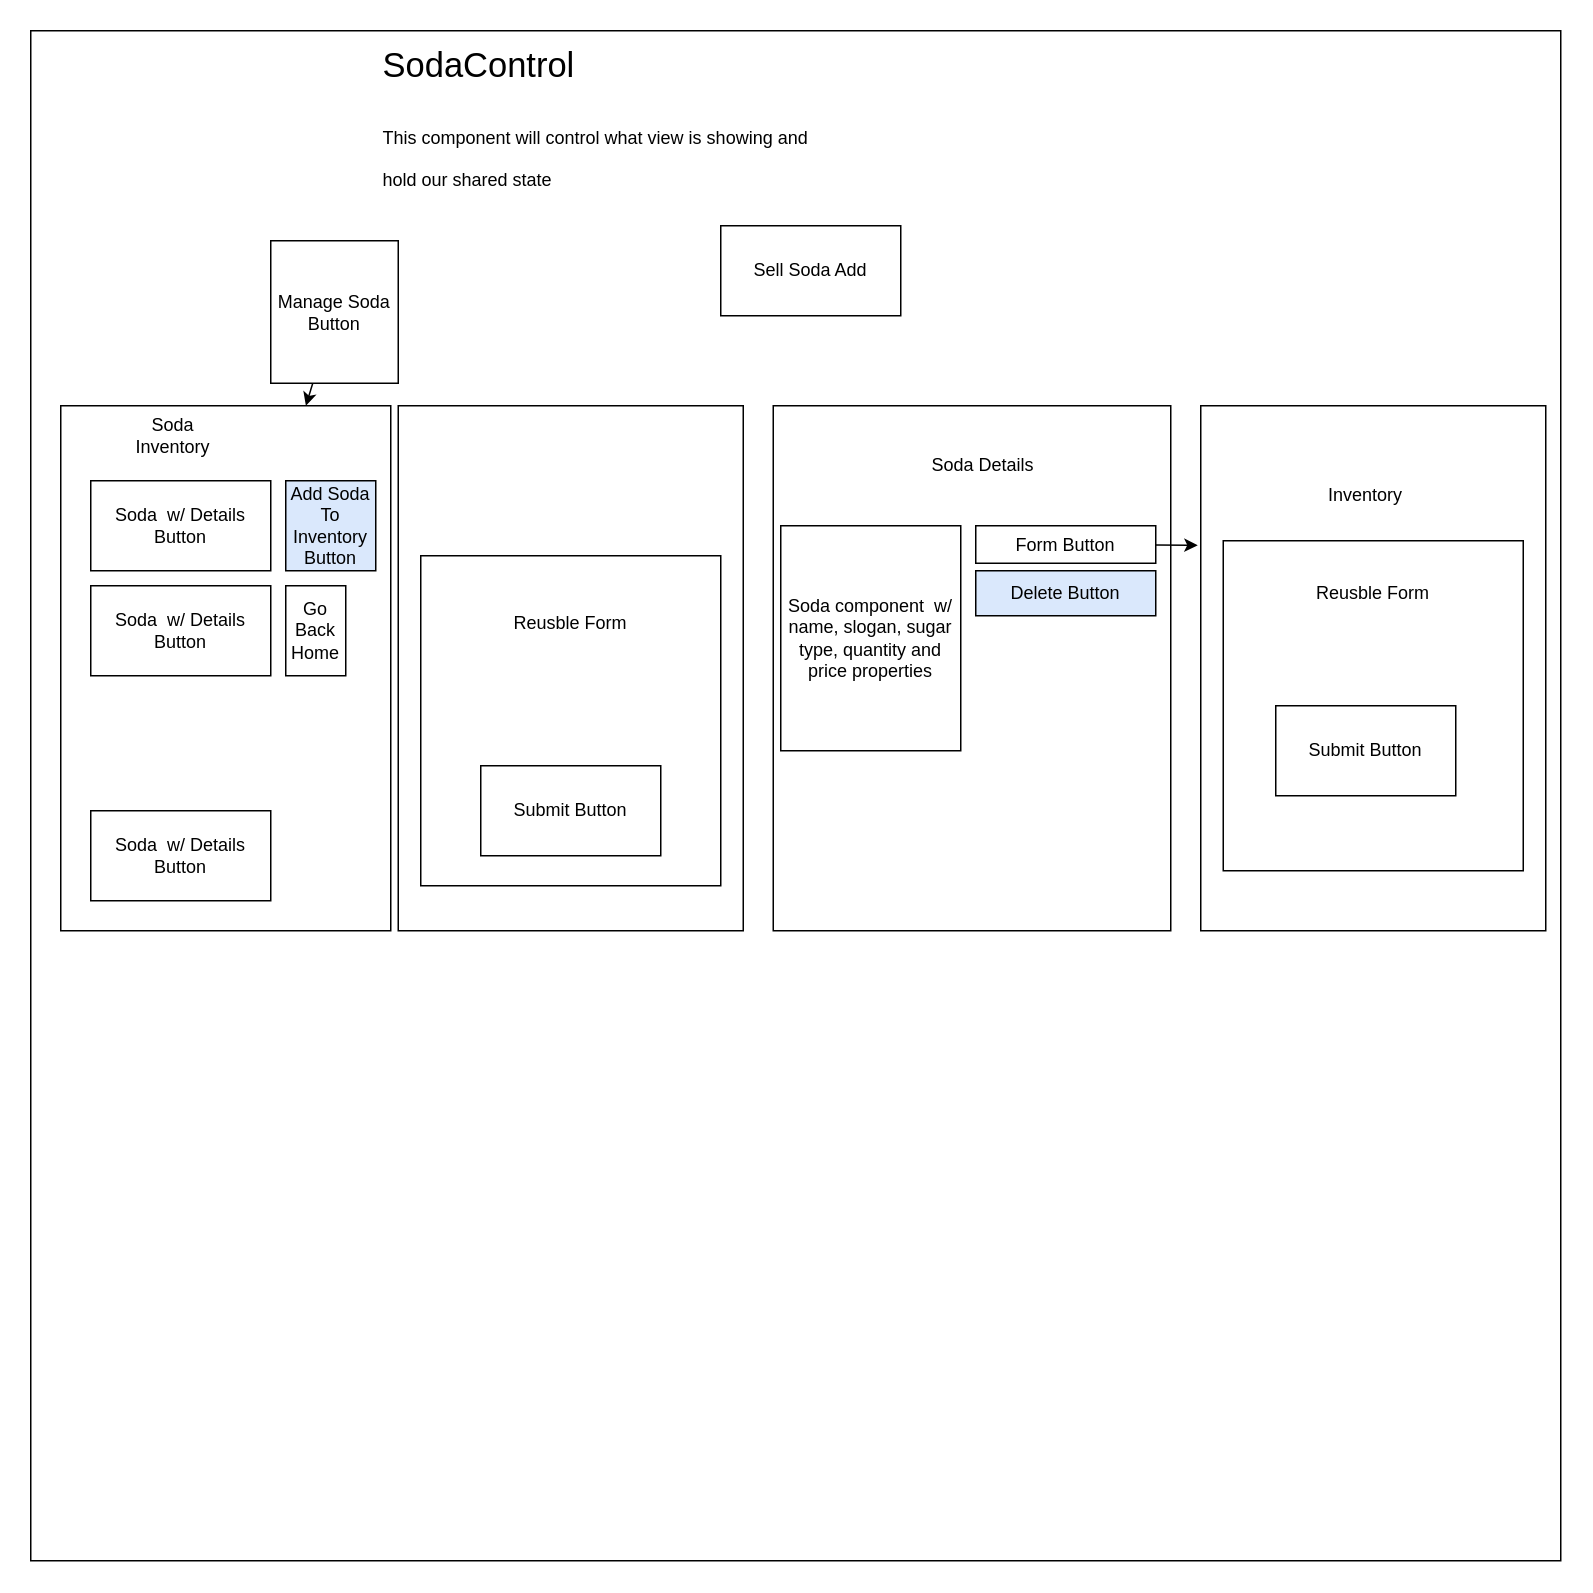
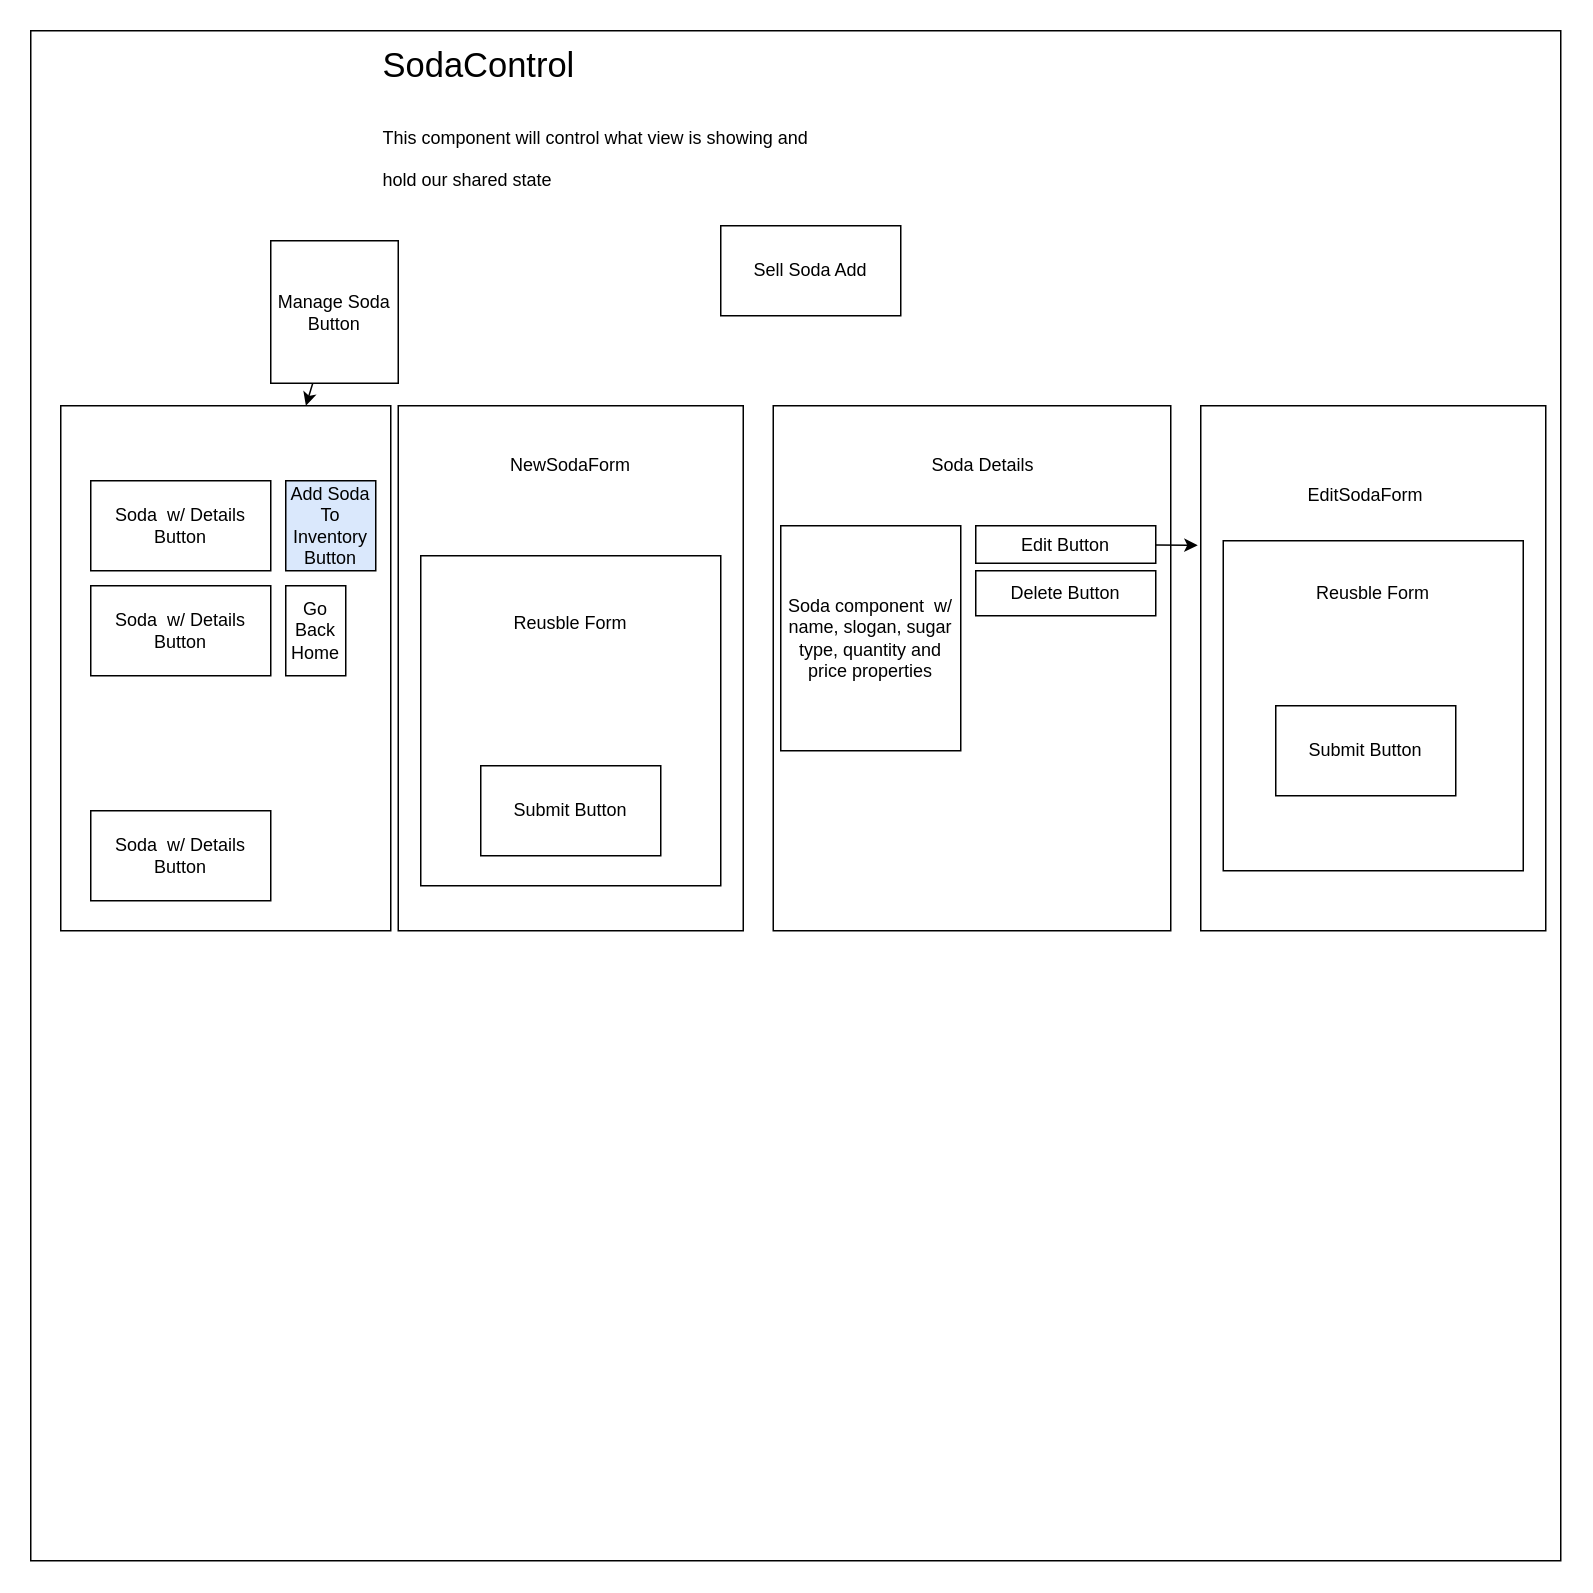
node "Soda Inventory": removed
node "NewSodaForm": added
node "Inventory": label "Inventory" -> "EditSodaForm"
node "Form Button": label "Form Button" -> "Edit Button"
node "Delete Button": fillcolor #dae8fc -> #ffffff
